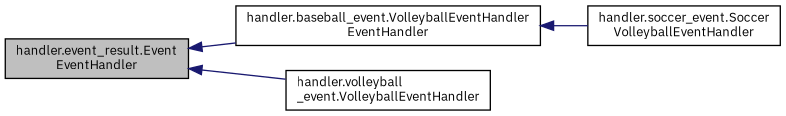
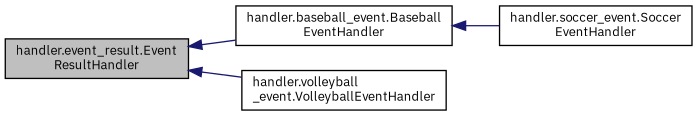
node "handler.baseball_event.VolleyballEventHandler EventHandler": label "handler.baseball_event.VolleyballEventHandler EventHandler" -> "handler.baseball_event.Baseball EventHandler"
node "handler.soccer_event.Soccer VolleyballEventHandler": label "handler.soccer_event.Soccer VolleyballEventHandler" -> "handler.soccer_event.Soccer EventHandler"
node "handler.event_result.Event EventHandler": label "handler.event_result.Event EventHandler" -> "handler.event_result.Event ResultHandler"
